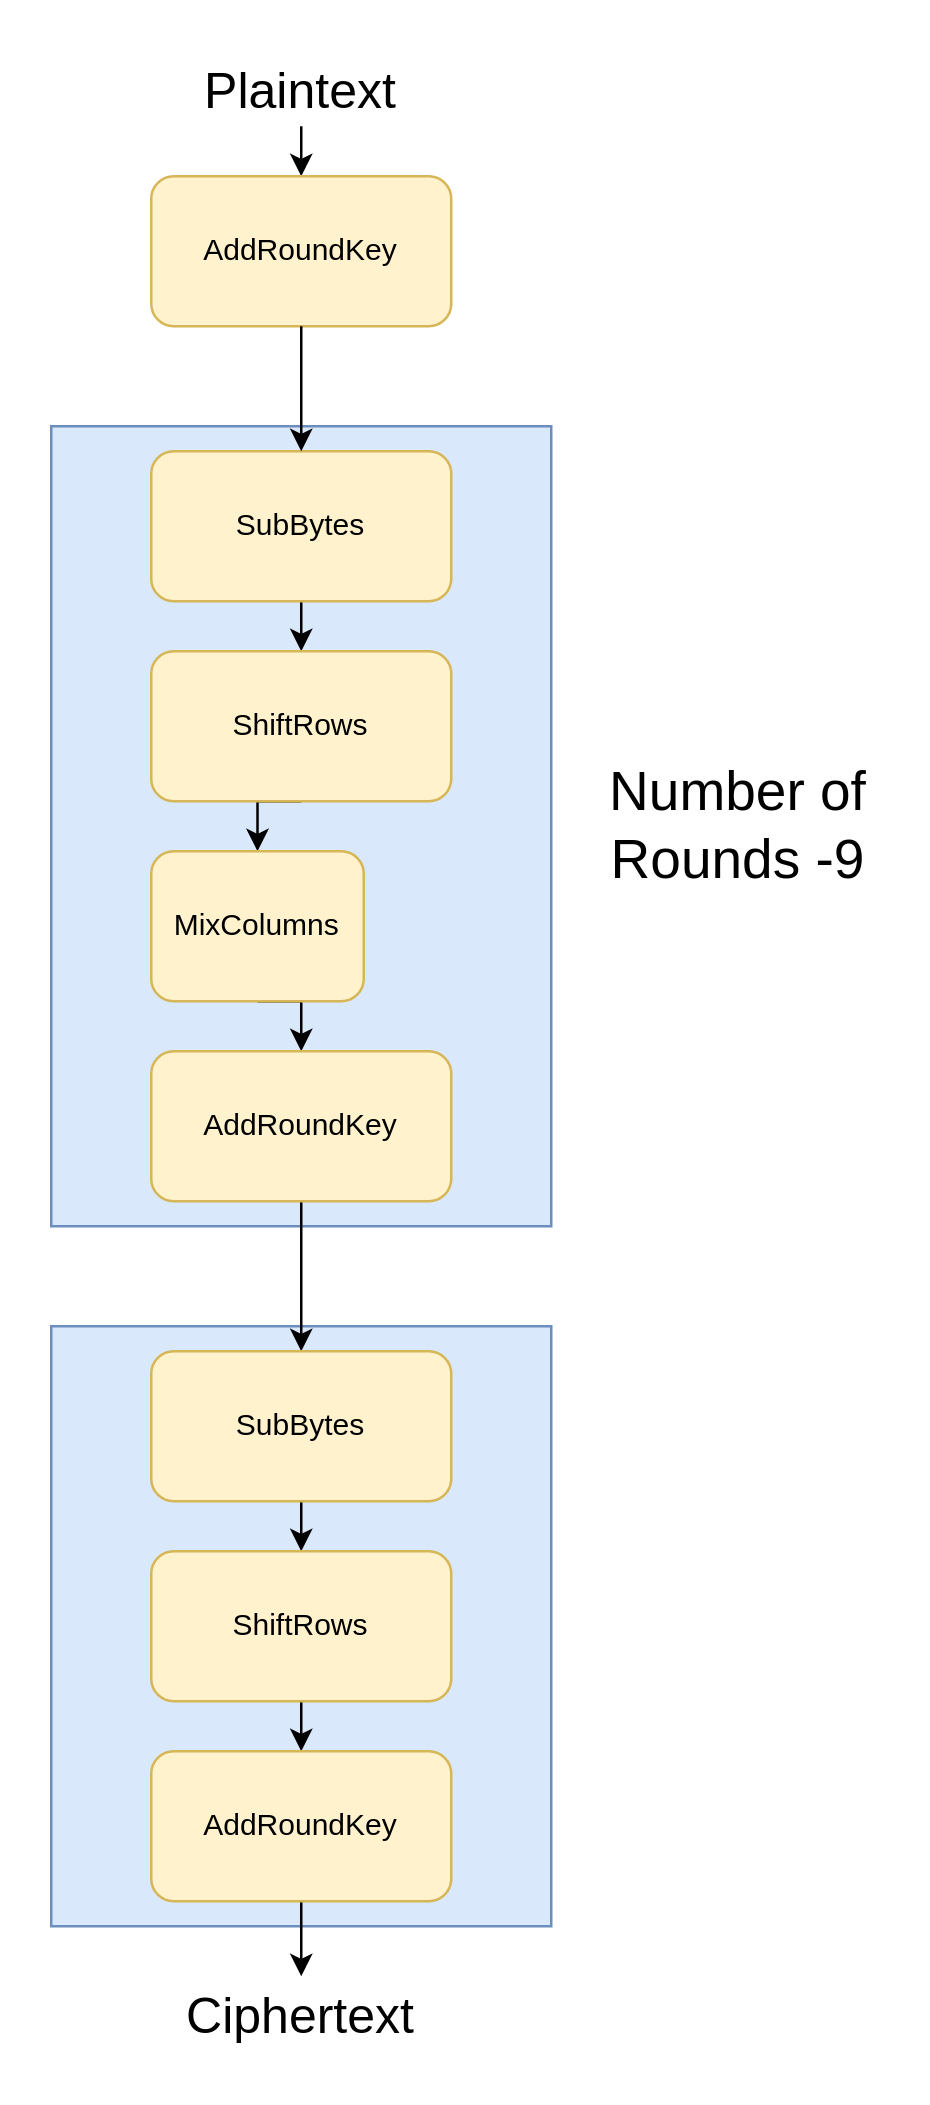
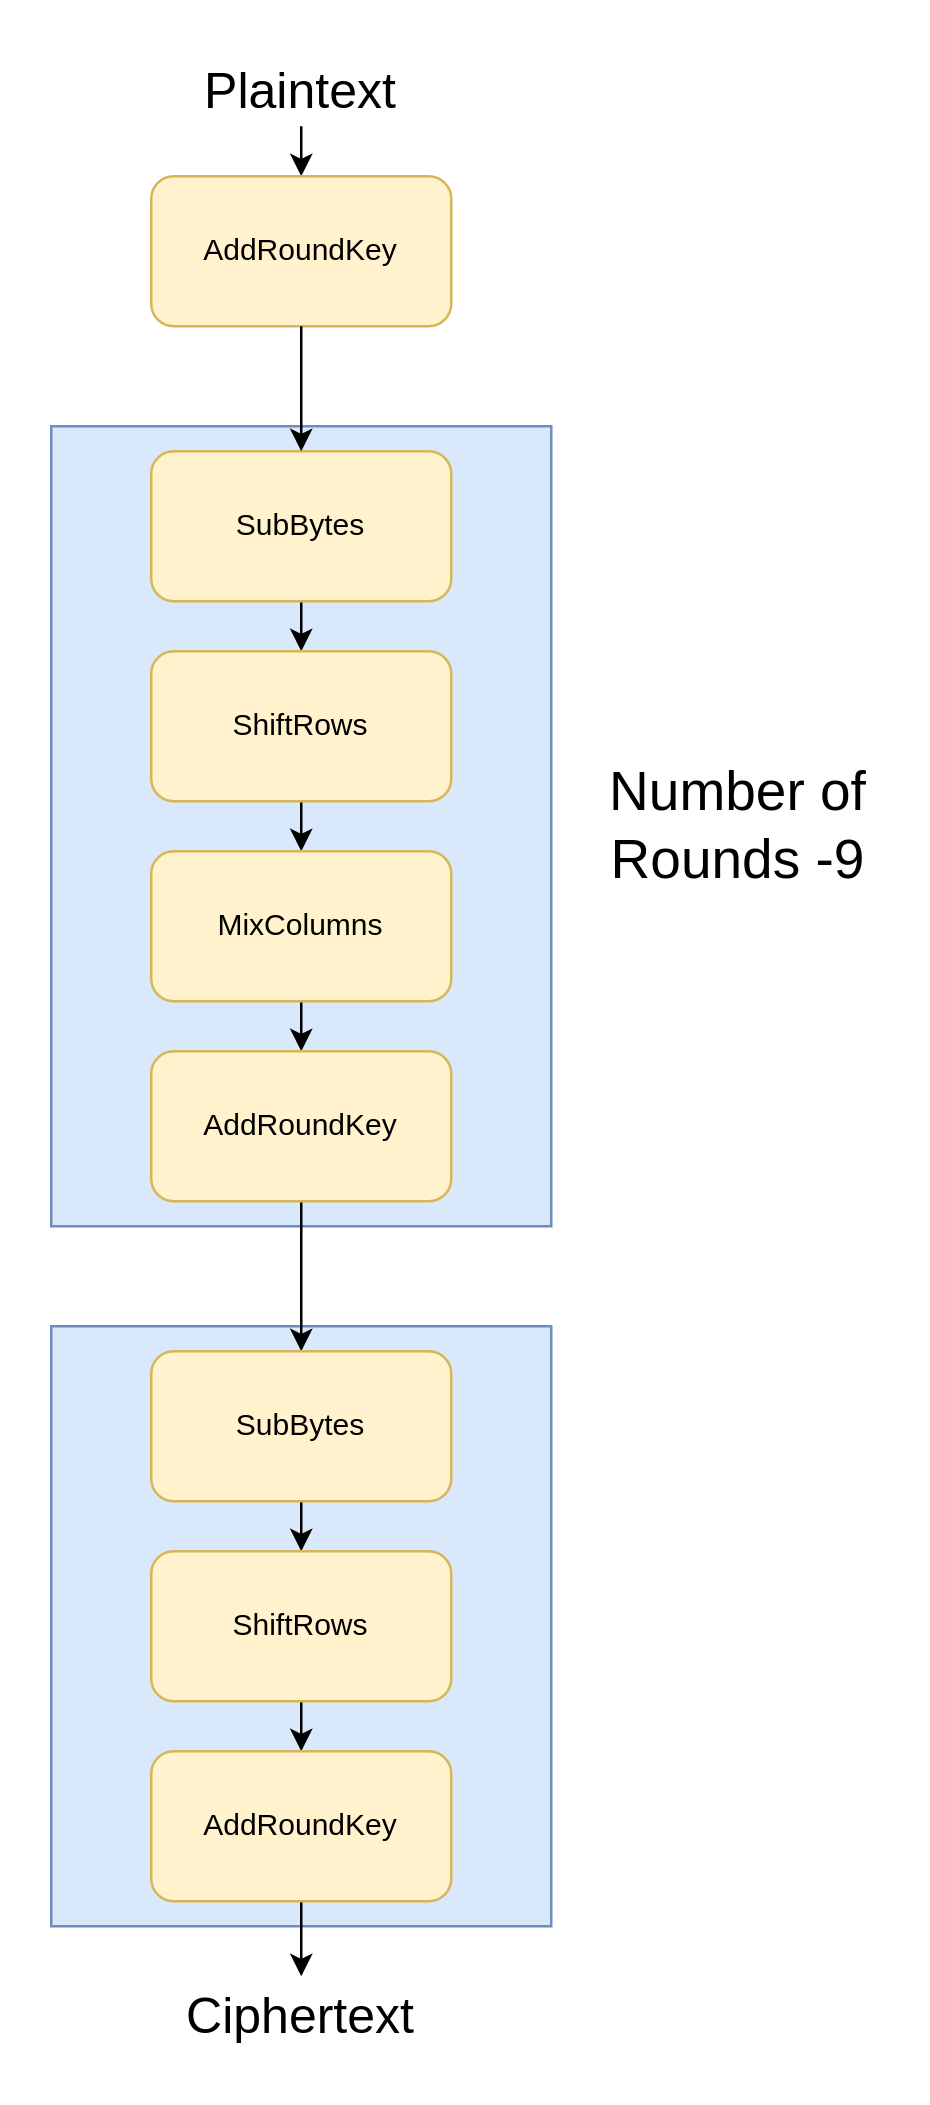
node "MixColumns": size 213x150 -> 300x150
